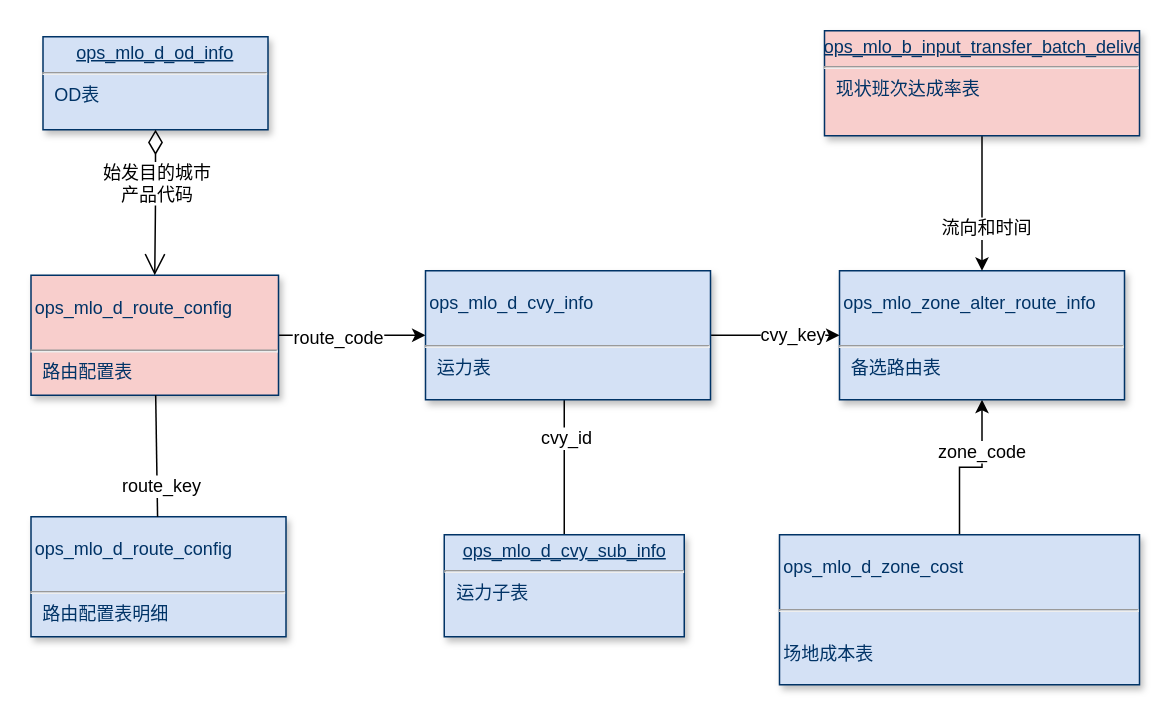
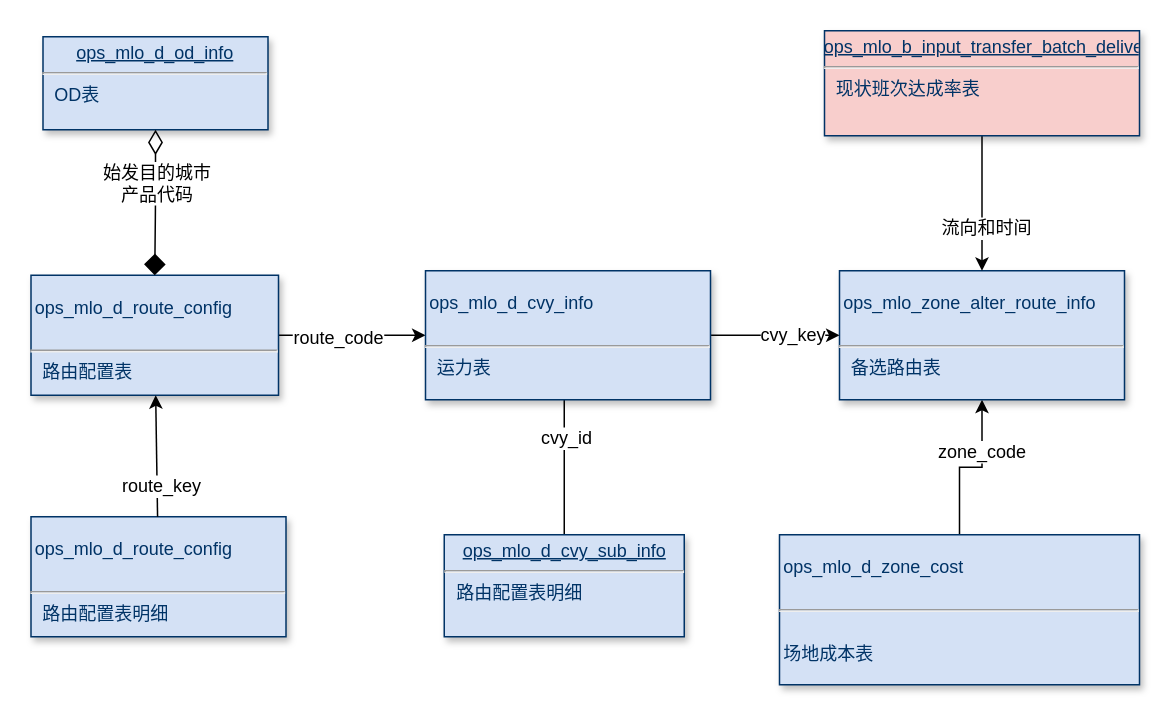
edge "ops_mlo_d_od_info OD表" -- "ops_mlo_d_route_config 路由配置表": arrowhead open -> diamond
node "ops_mlo_d_route_config 路由配置表": fillcolor #f8cecc -> #d4e1f5
edge "ops_mlo_d_route_config 路由配置表" -- "ops_mlo_d_route_config 路由配置表明细": arrowhead none -> classic
node "ops_mlo_d_cvy_sub_info 运力子表": label "ops_mlo_d_cvy_sub_info 运力子表" -> "ops_mlo_d_cvy_sub_info 路由配置表明细"
